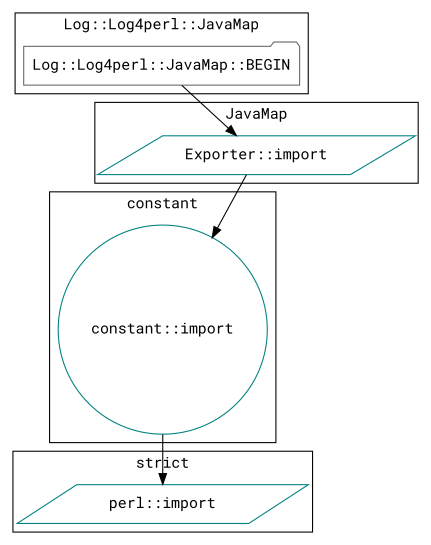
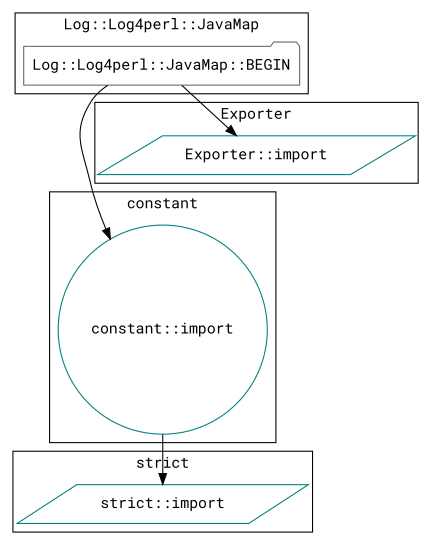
cluster "JavaMap": label "JavaMap" -> "Exporter"
edge "Exporter::import" -> "constant::import": now "Log::Log4perl::JavaMap::BEGIN" -> "constant::import"
node "perl::import": label "perl::import" -> "strict::import"
